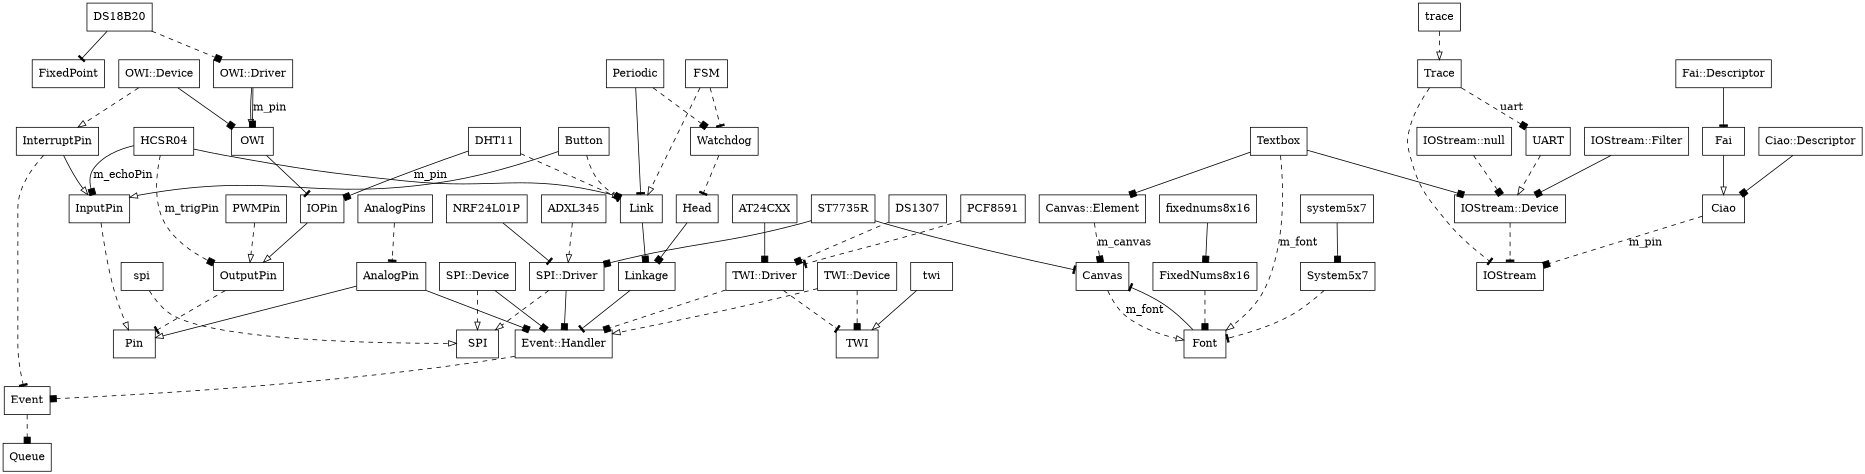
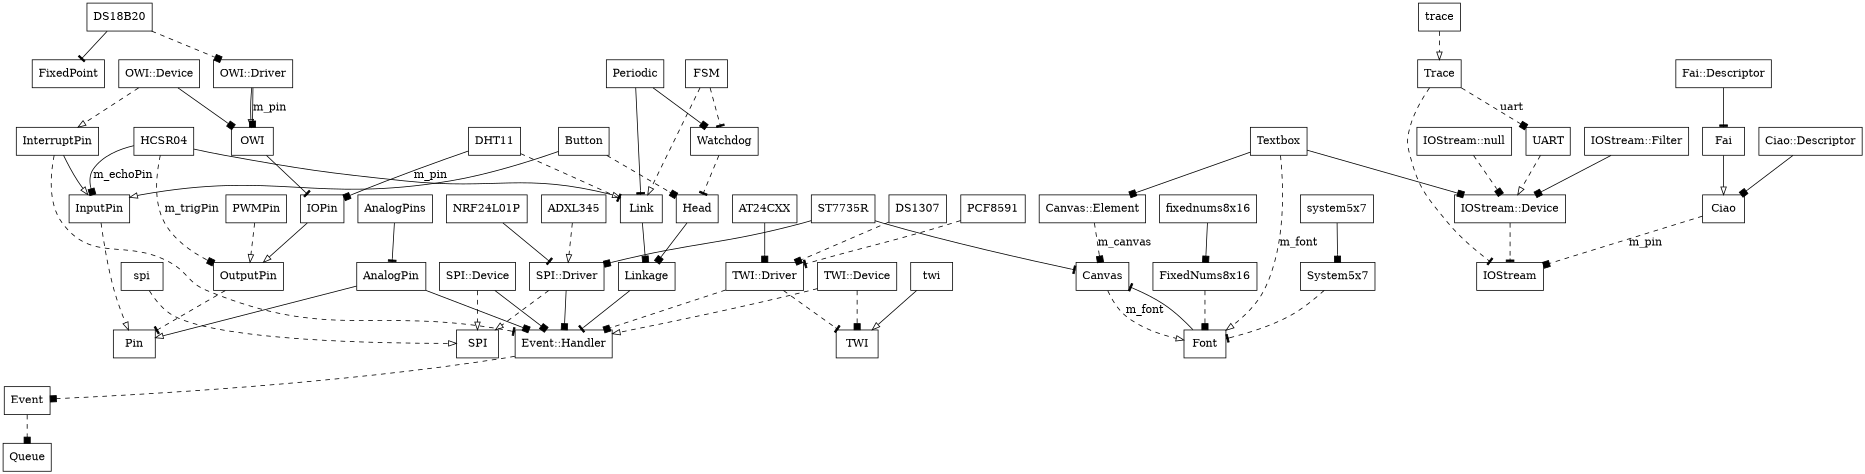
edge "Periodic" -> "Watchdog": style dashed -> solid
edge "Button" -> "Link": now "Button" -> "Head"
edge "AnalogPins" -> "AnalogPin": style dashed -> solid
edge "InterruptPin" -> "Event": now "InterruptPin" -> "Event::Handler"
